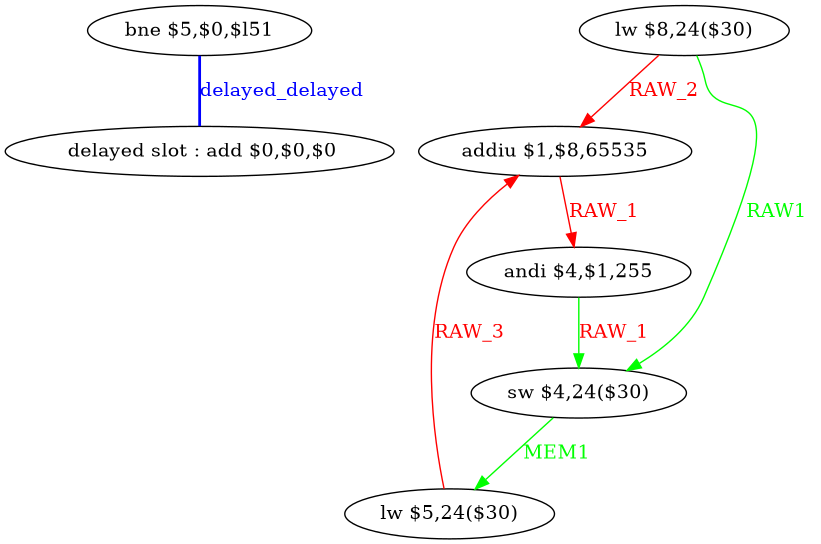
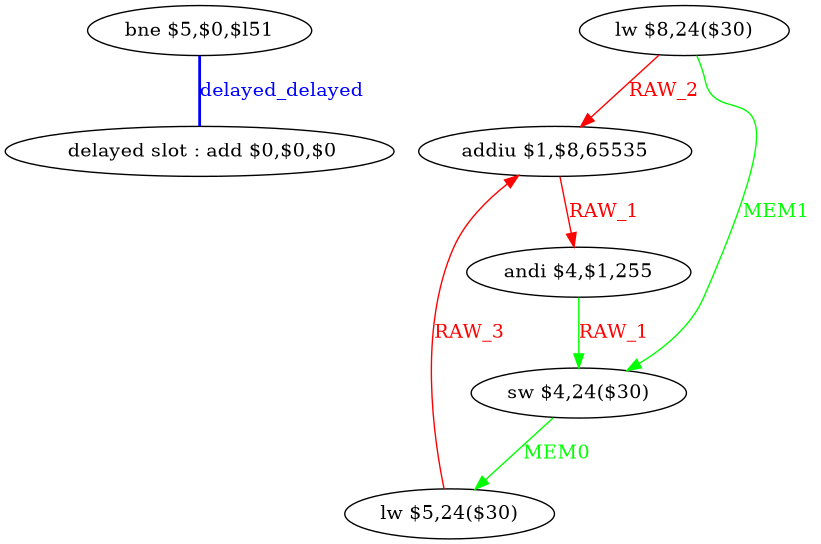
edge "lw $8,24($30)" -> "sw $4,24($30)": label "RAW1" -> "MEM1"
edge "sw $4,24($30)" -> "lw $5,24($30)": label "MEM1" -> "MEM0"
